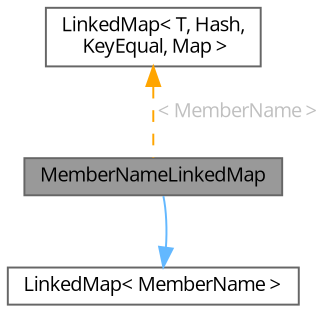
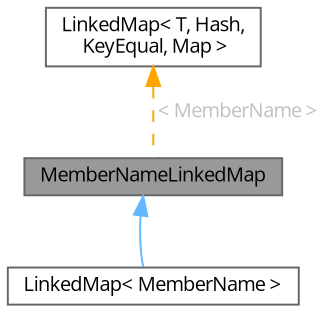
edge "MemberNameLinkedMap" -> "LinkedMap< MemberName >": reversed
